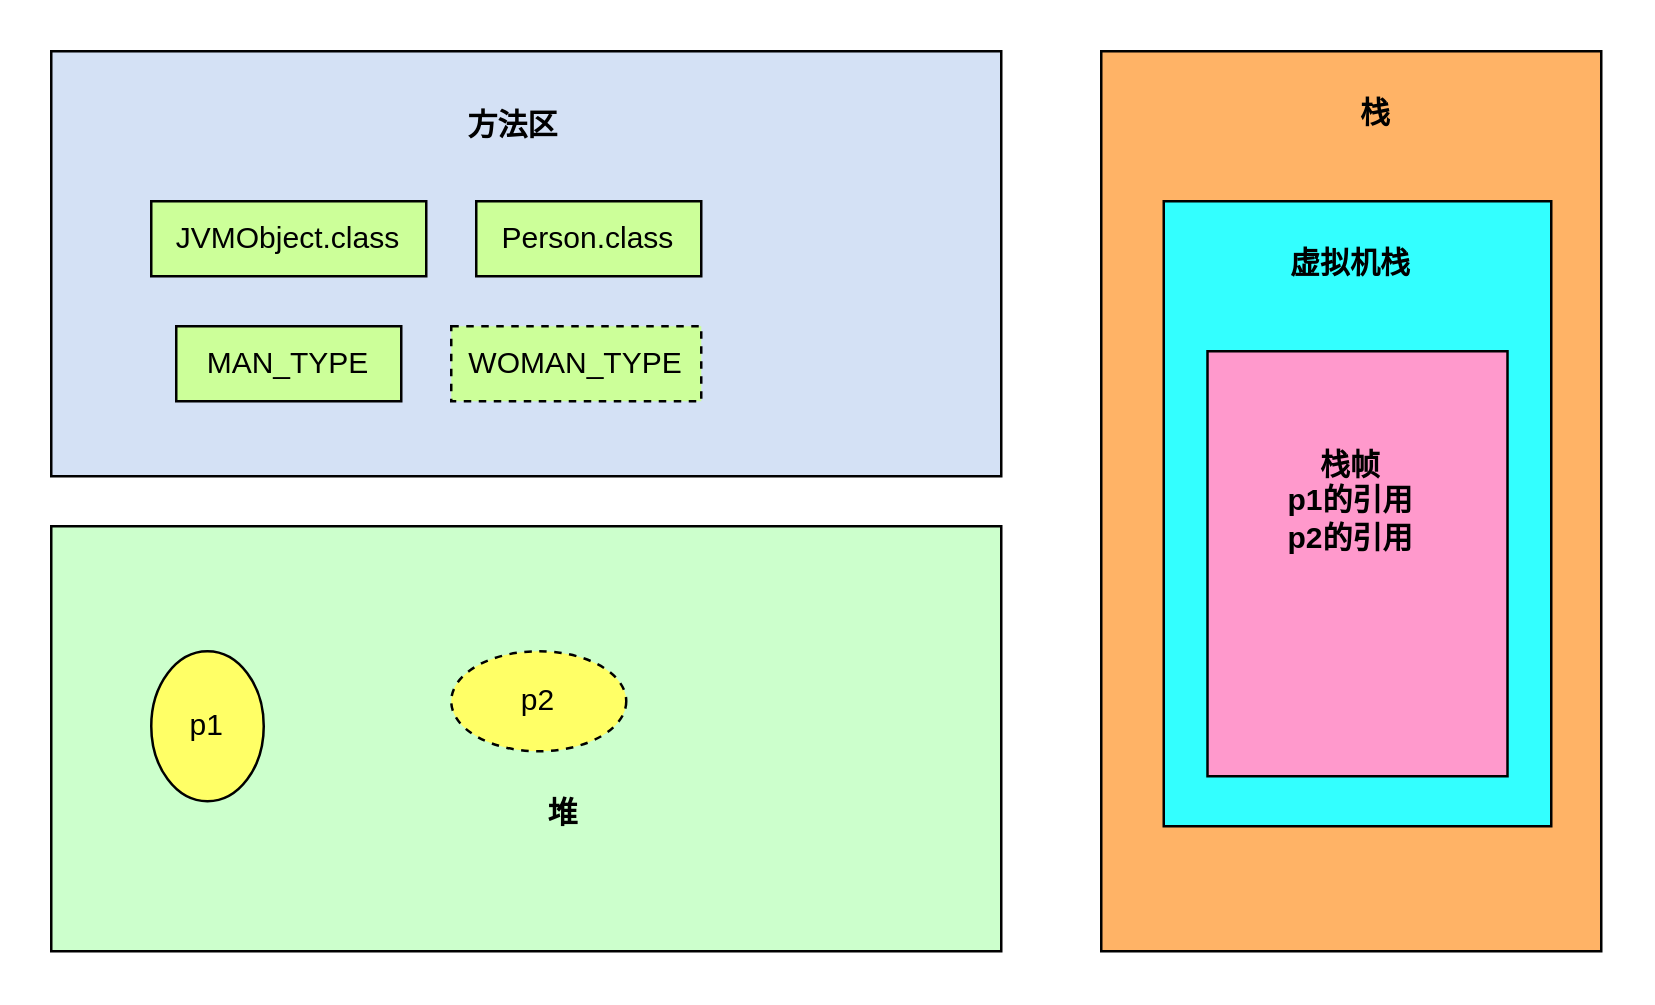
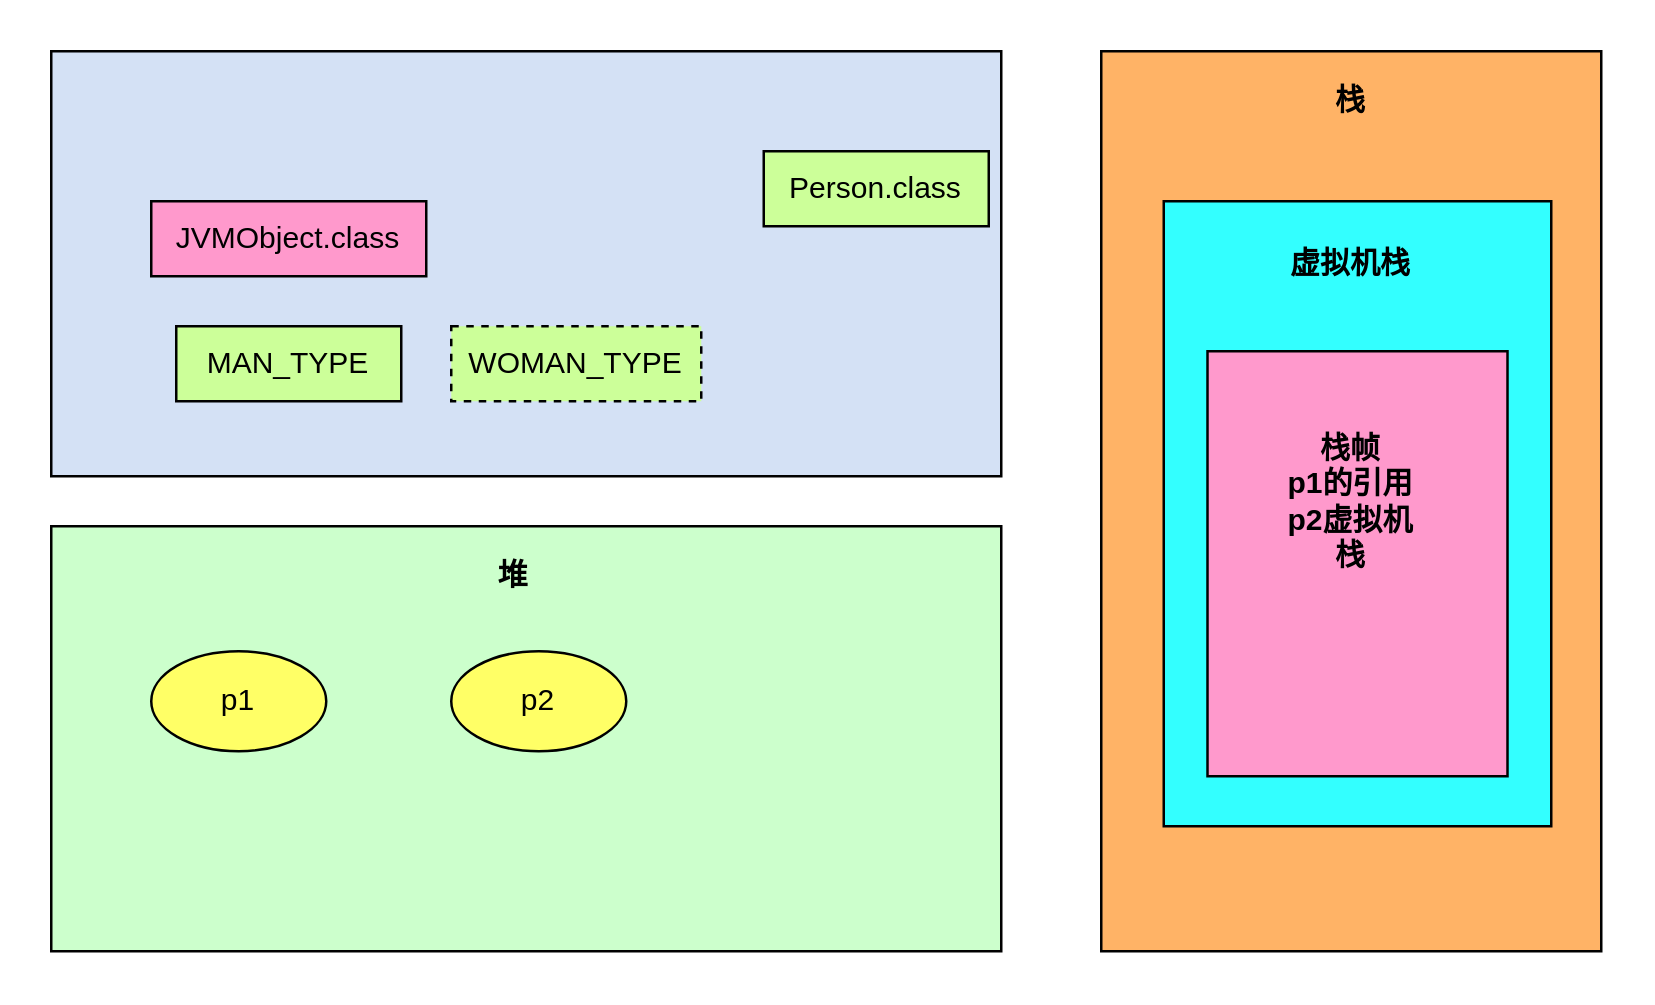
node "栈": moved (1376, 114) -> (1351, 101)
node "方法区": removed
node "JVMObject.class": fillcolor #ccff99 -> #ff99cc
node "Person.class": moved (589, 239) -> (876, 189)
node "栈帧 p1的引用 p2的引用": label "栈帧 p1的引用 p2的引用" -> "栈帧 p1的引用 p2虚拟机栈"
node "p2": style dashed -> solid
node "p1": size 113x150 -> 175x100
node "堆": moved (564, 814) -> (514, 576)
